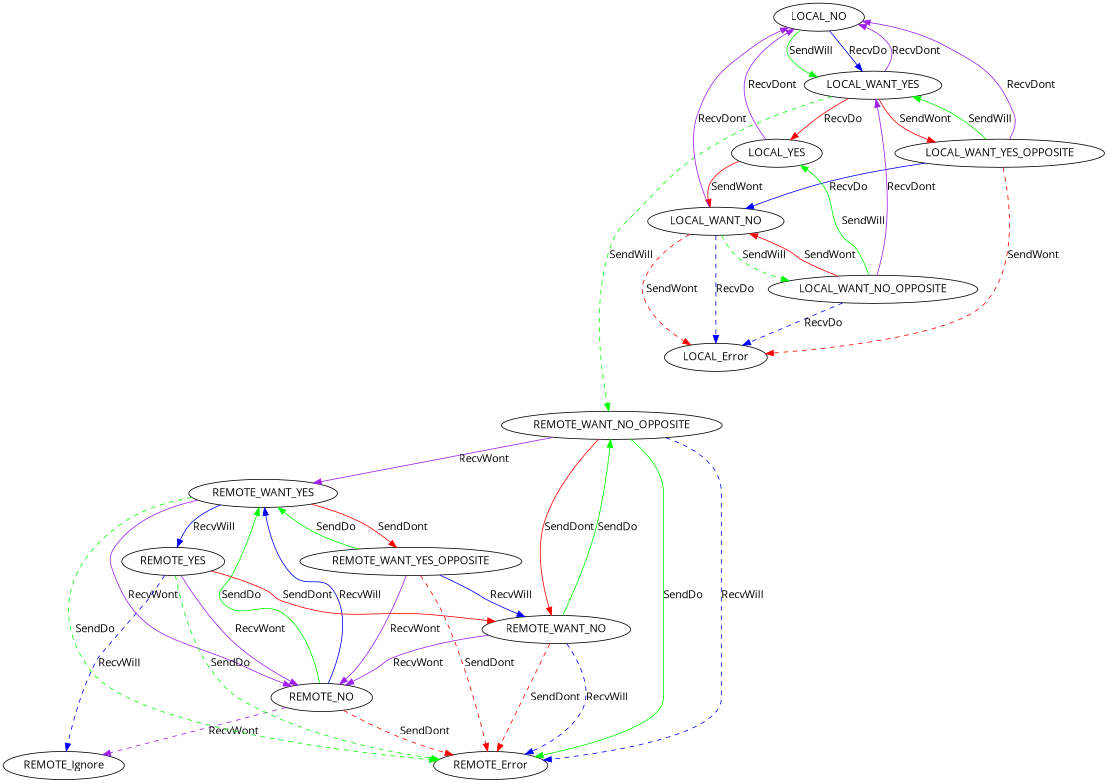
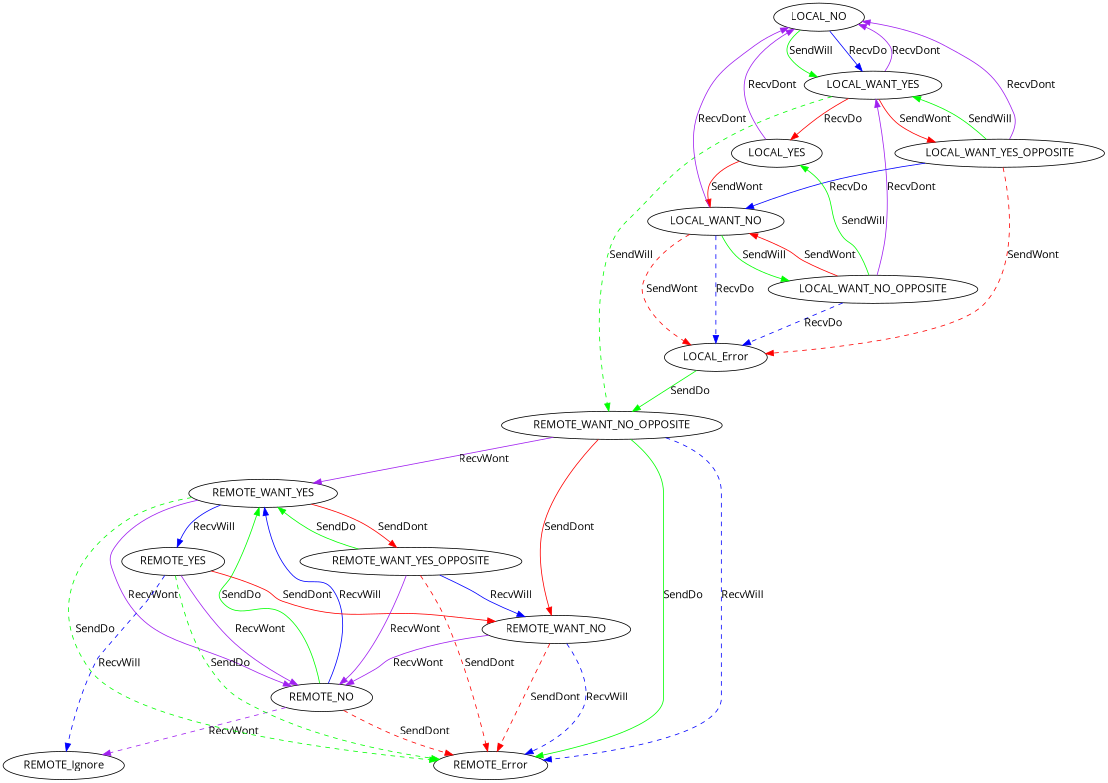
edge "LOCAL_WANT_NO" -> "LOCAL_WANT_NO_OPPOSITE": style dashed -> solid
edge "REMOTE_WANT_NO" -> "REMOTE_WANT_NO_OPPOSITE": now "LOCAL_Error" -> "REMOTE_WANT_NO_OPPOSITE"
